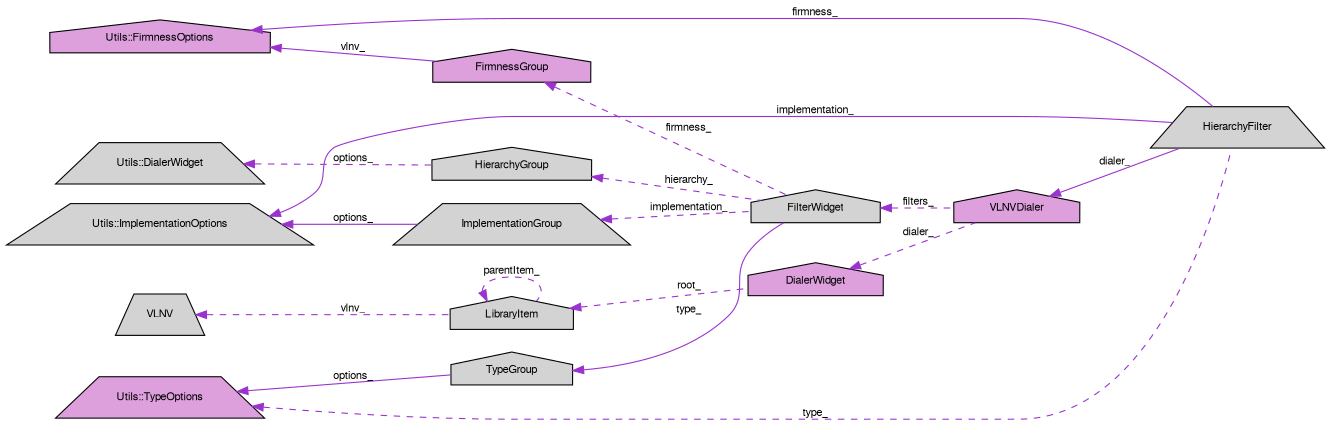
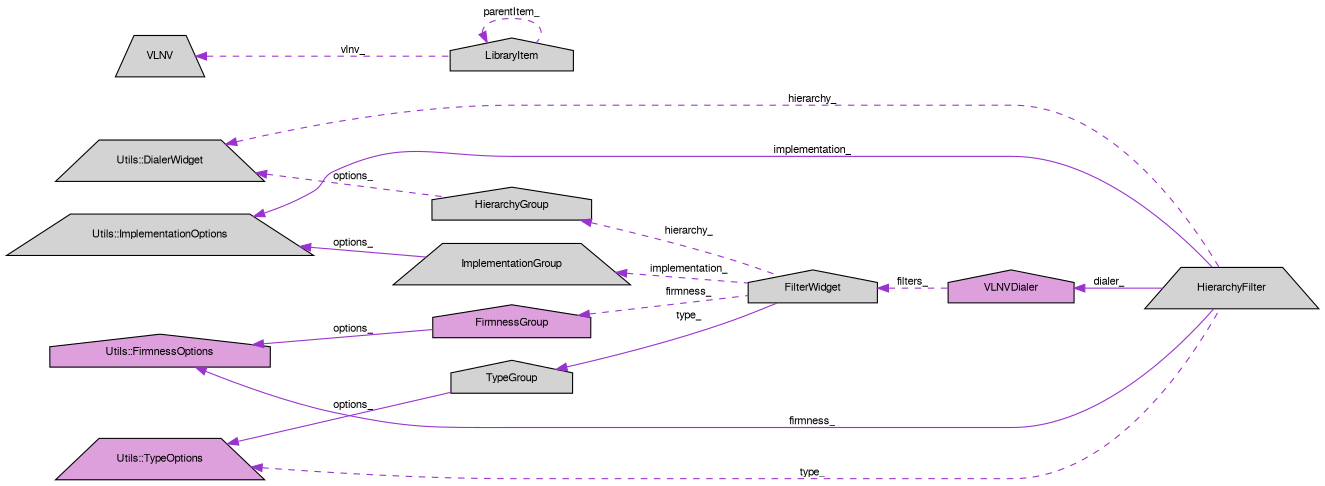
edge "FirmnessGroup" -> "Utils::FirmnessOptions": label "vlnv_" -> "options_"
edge "HierarchyFilter" -> "Utils::DialerWidget": added, label "hierarchy_"
node "DialerWidget": removed
